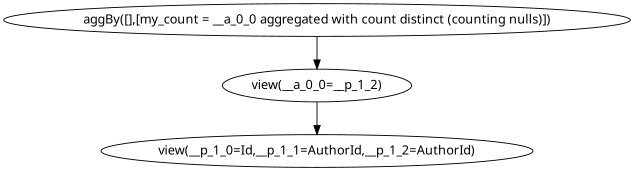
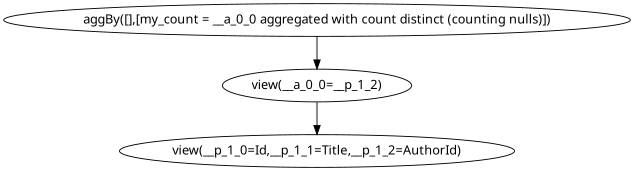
node "view(__p_1_0=Id,__p_1_1=AuthorId,__p_1_2=AuthorId)": label "view(__p_1_0=Id,__p_1_1=AuthorId,__p_1_2=AuthorId)" -> "view(__p_1_0=Id,__p_1_1=Title,__p_1_2=AuthorId)"
